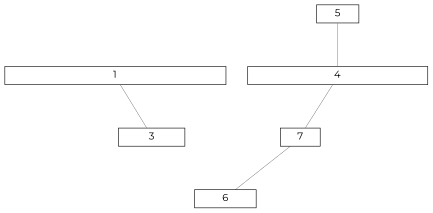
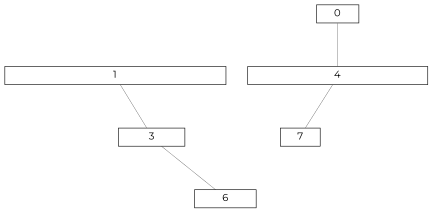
node "5": label "5" -> "0"
edge "7" -- "6": now "3" -- "6"
